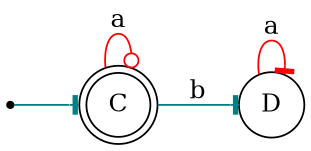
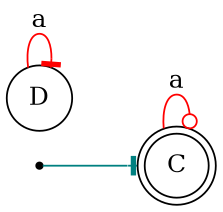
edge "C" -> "D": removed, label "b"
